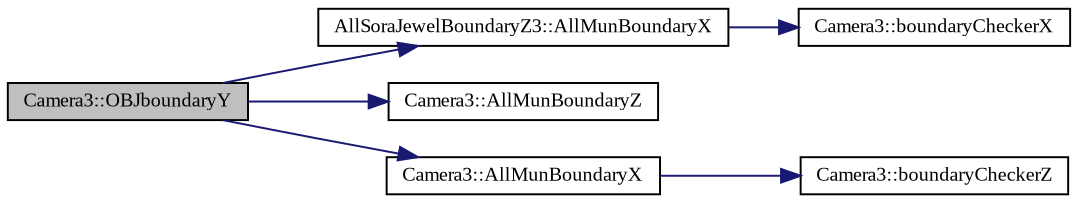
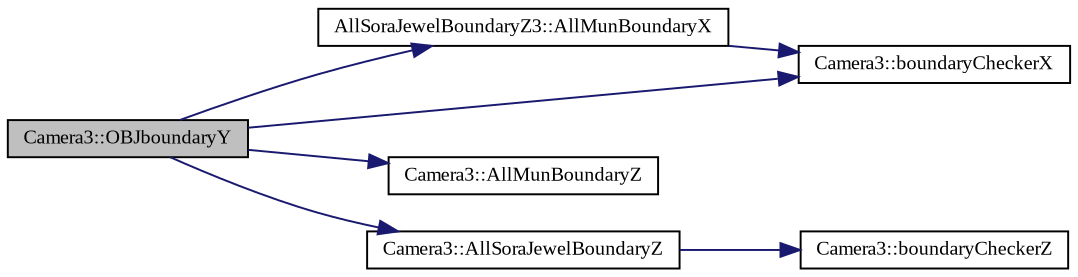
edge "Camera3::OBJboundaryY" -> "Camera3::boundaryCheckerX": added
node "Camera3::AllMunBoundaryX": label "Camera3::AllMunBoundaryX" -> "Camera3::AllSoraJewelBoundaryZ"
